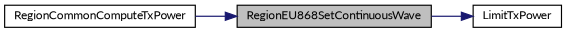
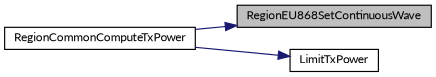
edge "RegionEU868SetContinuousWave" -> "LimitTxPower": now "RegionCommonComputeTxPower" -> "LimitTxPower"
